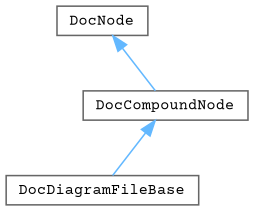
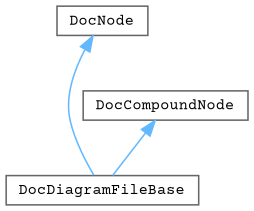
edge "DocCompoundNode" -> "DocNode": now "DocDiagramFileBase" -> "DocNode"
